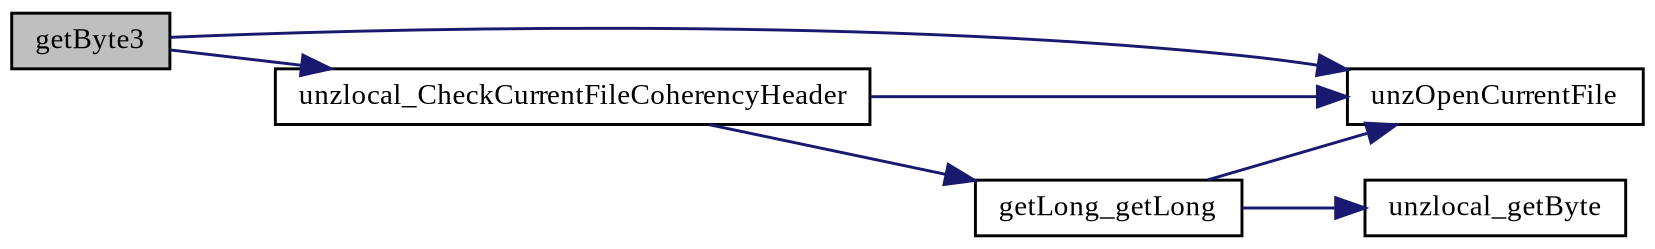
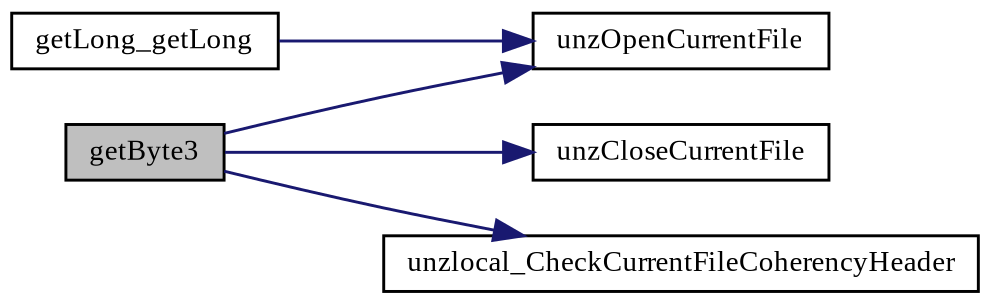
edge "unzlocal_CheckCurrentFileCoherencyHeader" -> "unzOpenCurrentFile": removed
edge "unzlocal_CheckCurrentFileCoherencyHeader" -> "getLong_getLong": removed
node "unzCloseCurrentFile": added
node "unzlocal_getByte": removed
